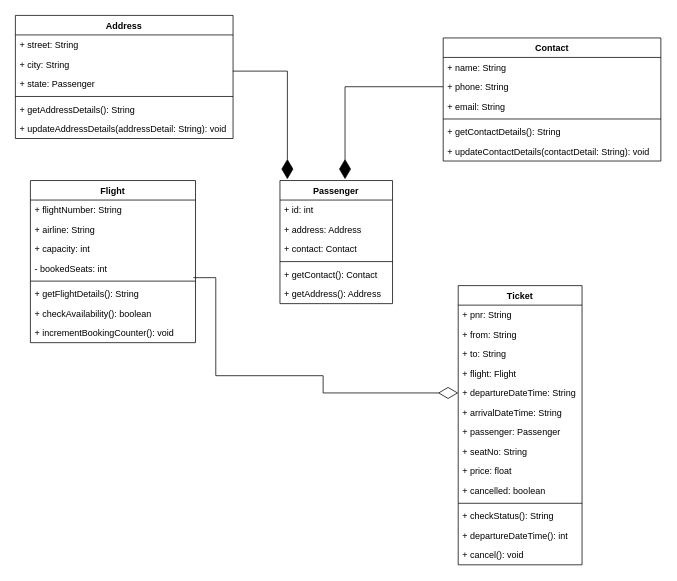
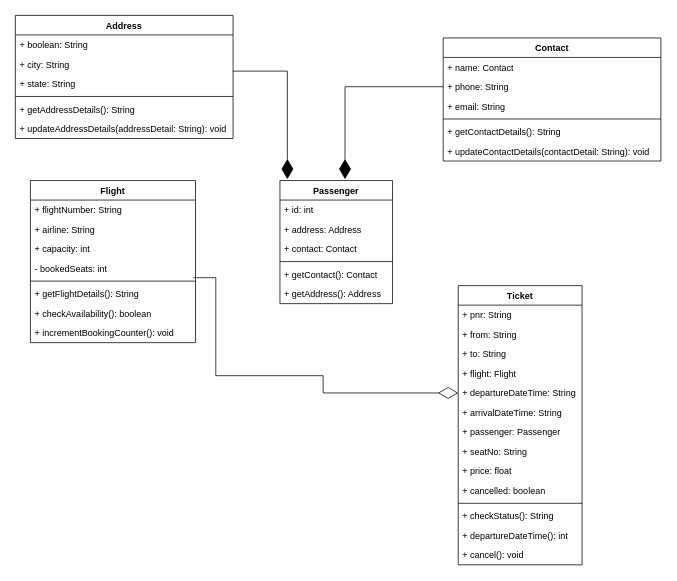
node "+ street: String": label "+ street: String" -> "+ boolean: String"
node "+ name: String": label "+ name: String" -> "+ name: Contact"
node "+ state: Passenger": label "+ state: Passenger" -> "+ state: String"
